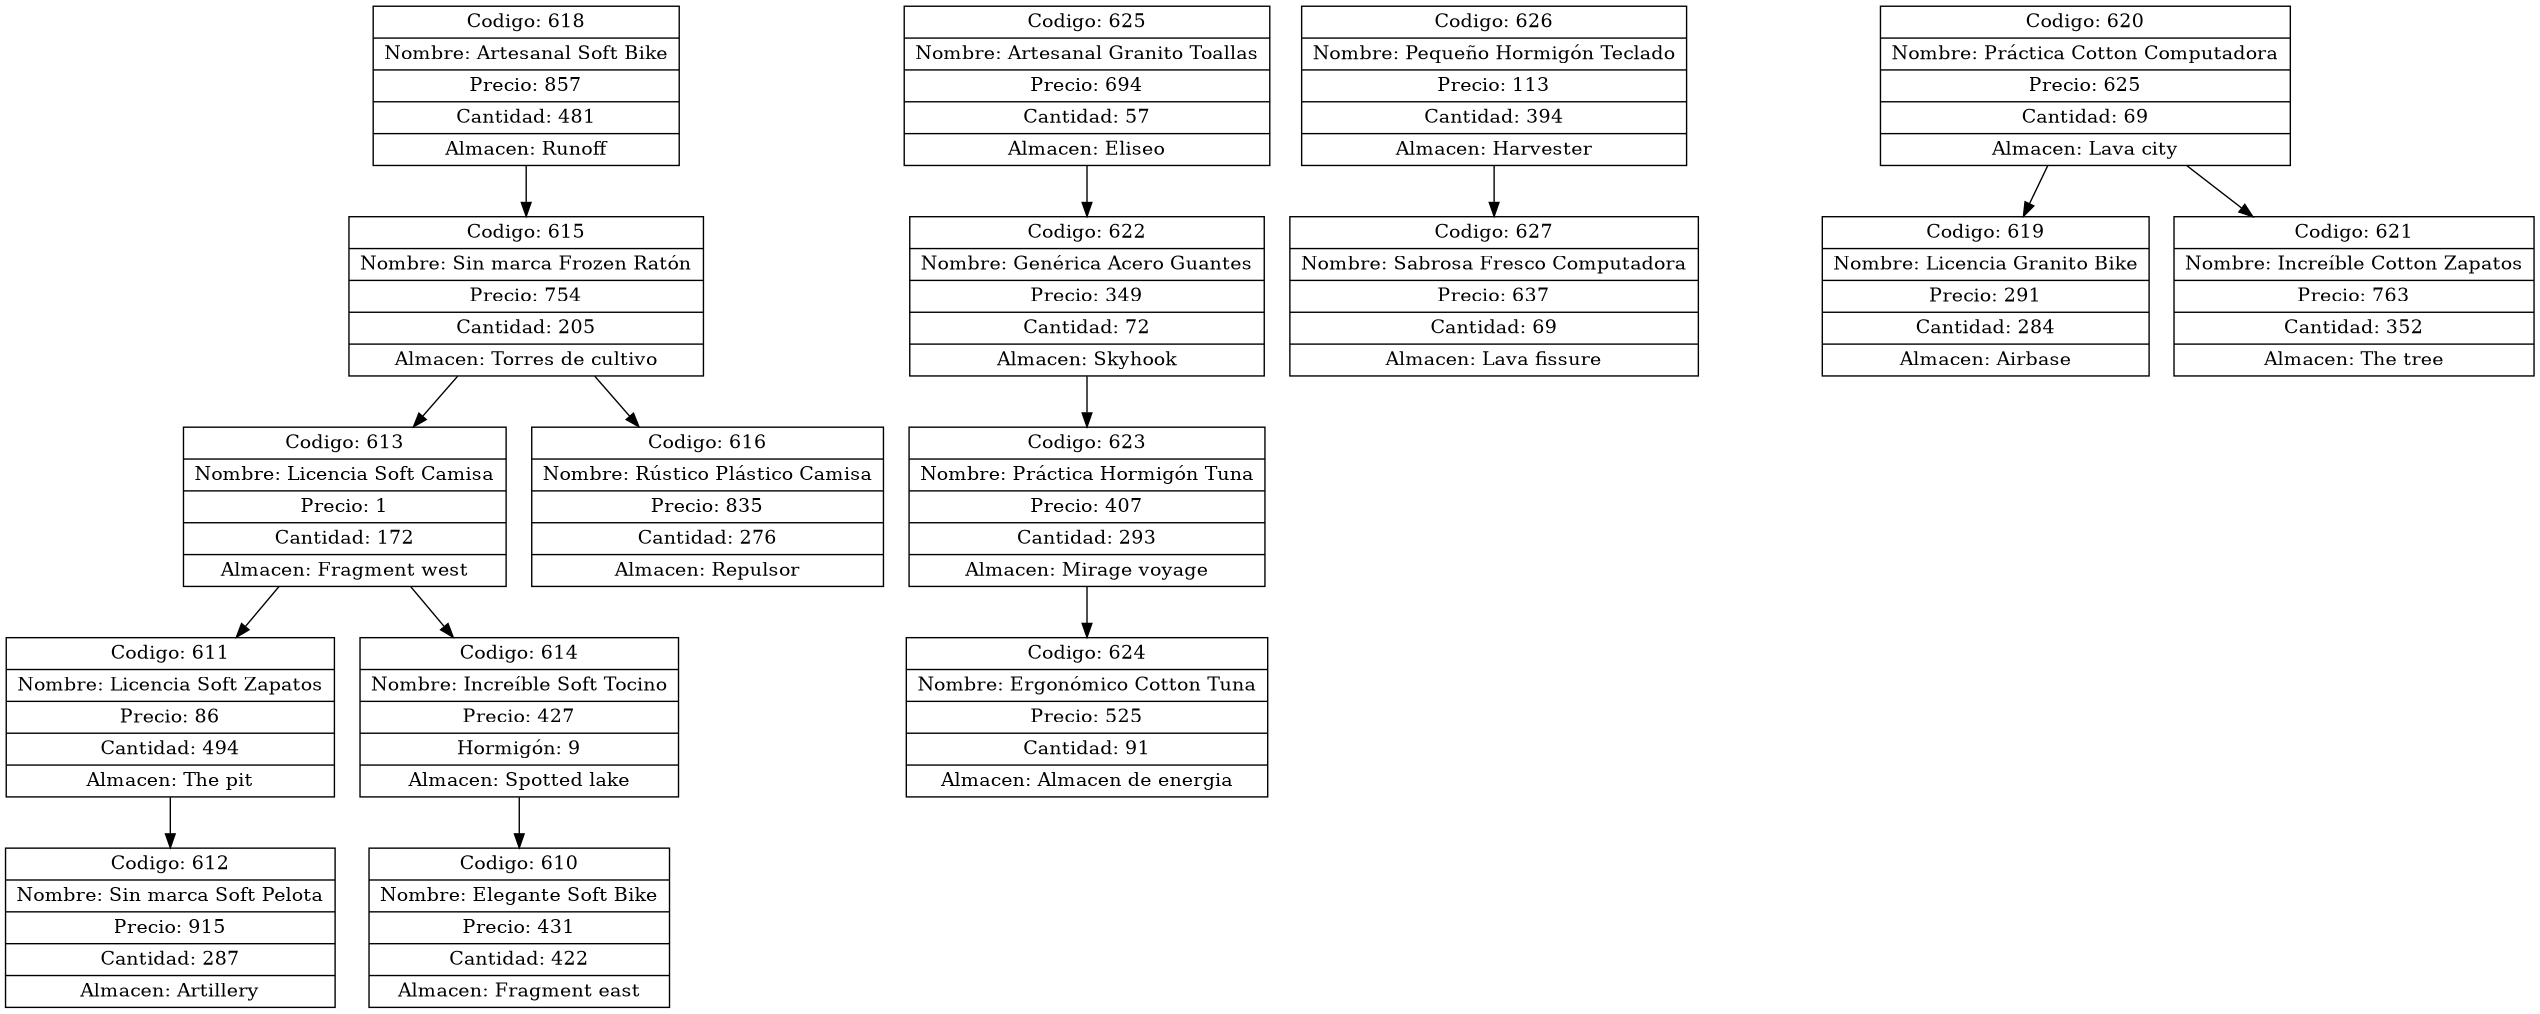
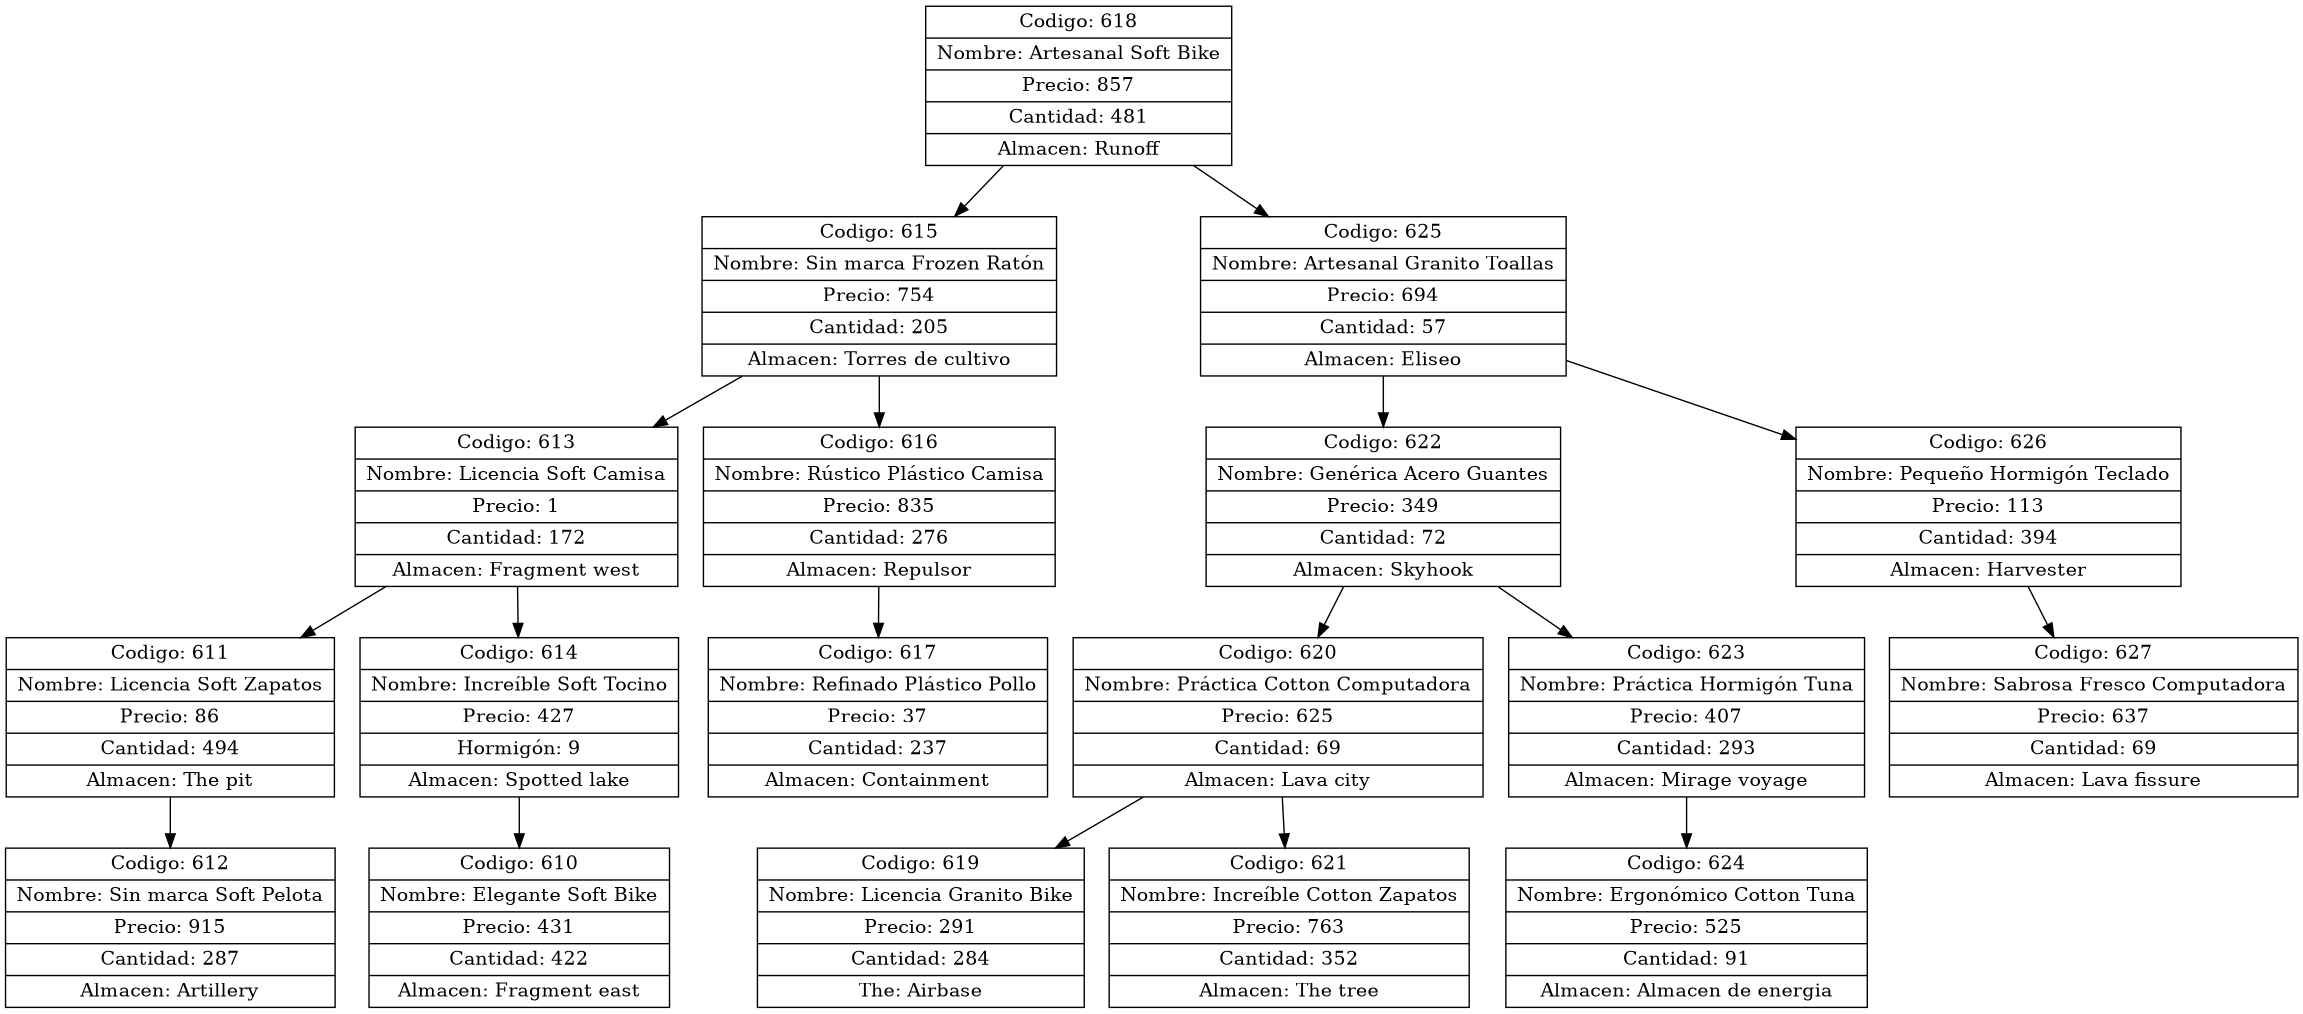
edge "Codigo: 618" -> "Codigo: 625": added
node "Codigo: 619": text "Almacen: Airbase" -> "The: Airbase"
edge "Codigo: 625" -> "Codigo: 626": added
edge "Codigo: 622" -> "Codigo: 620": added
node "Codigo: 617": added
